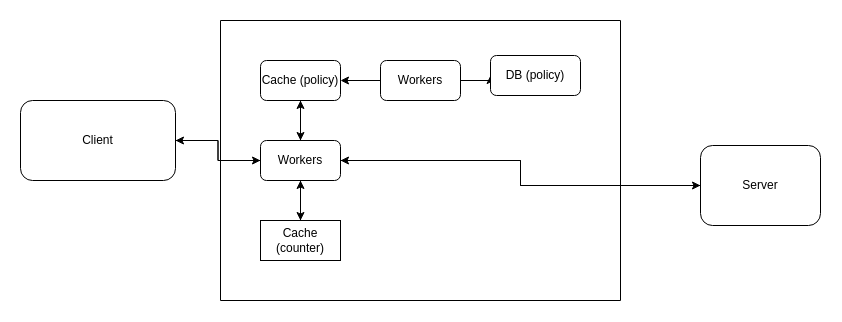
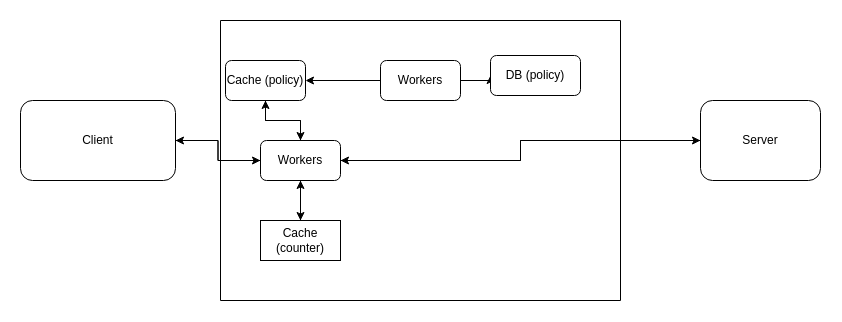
node "Cache (policy)": moved (301, 81) -> (266, 81)
node "Server": moved (761, 186) -> (761, 141)
